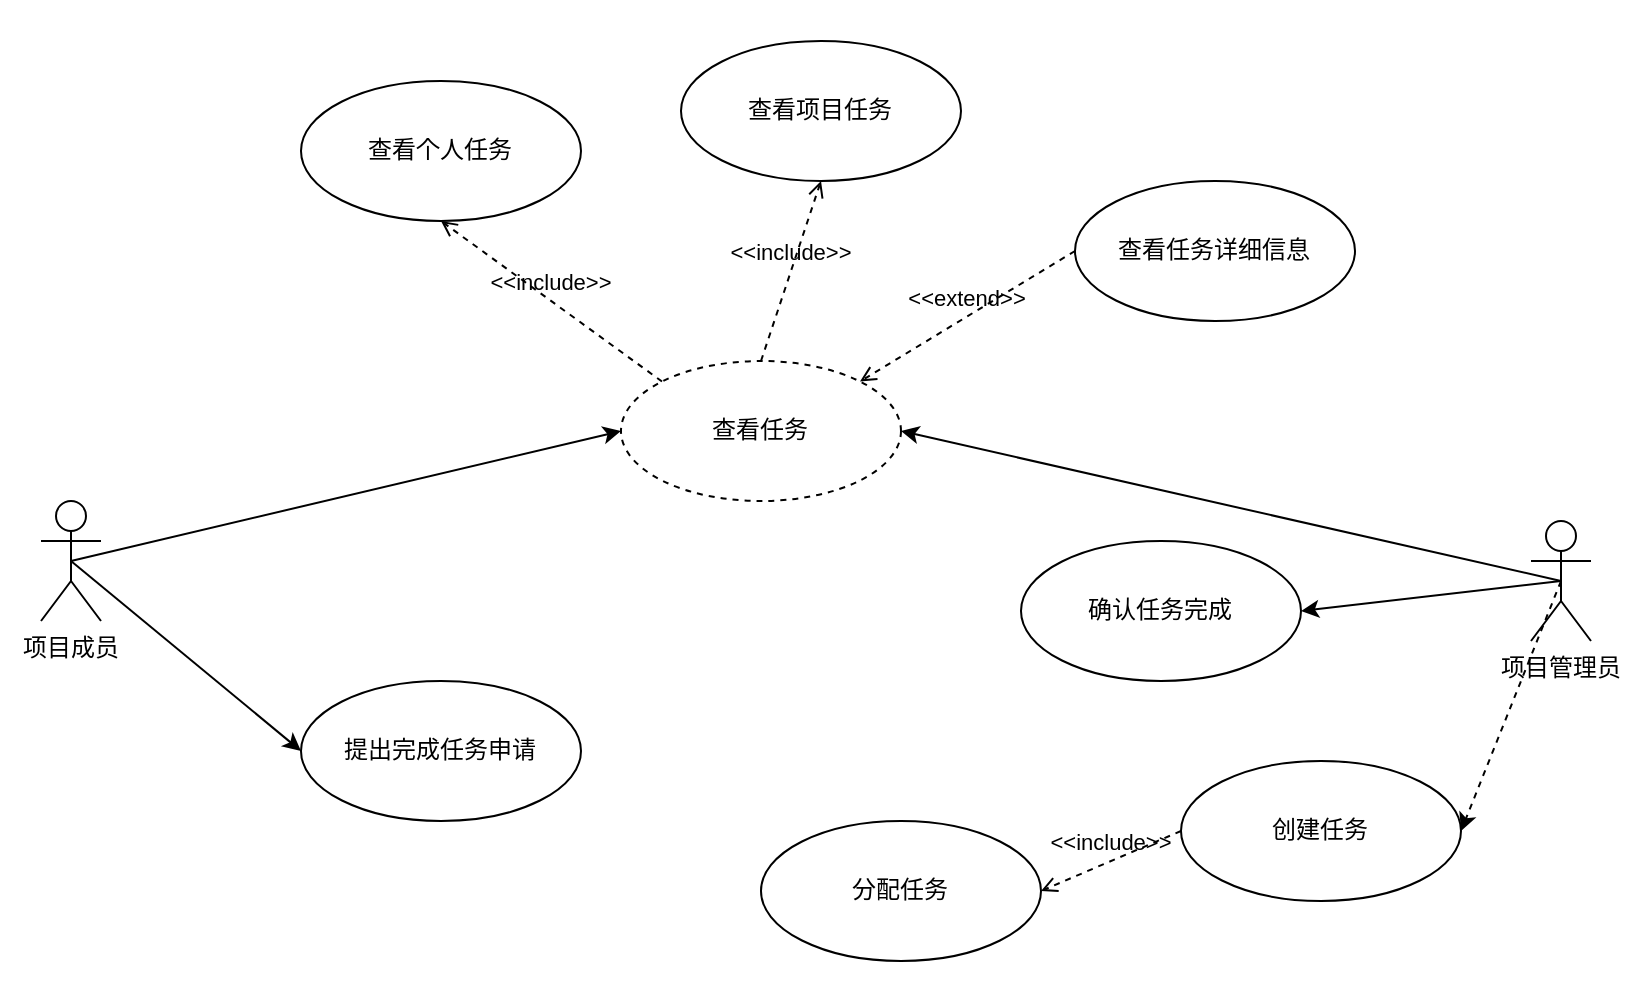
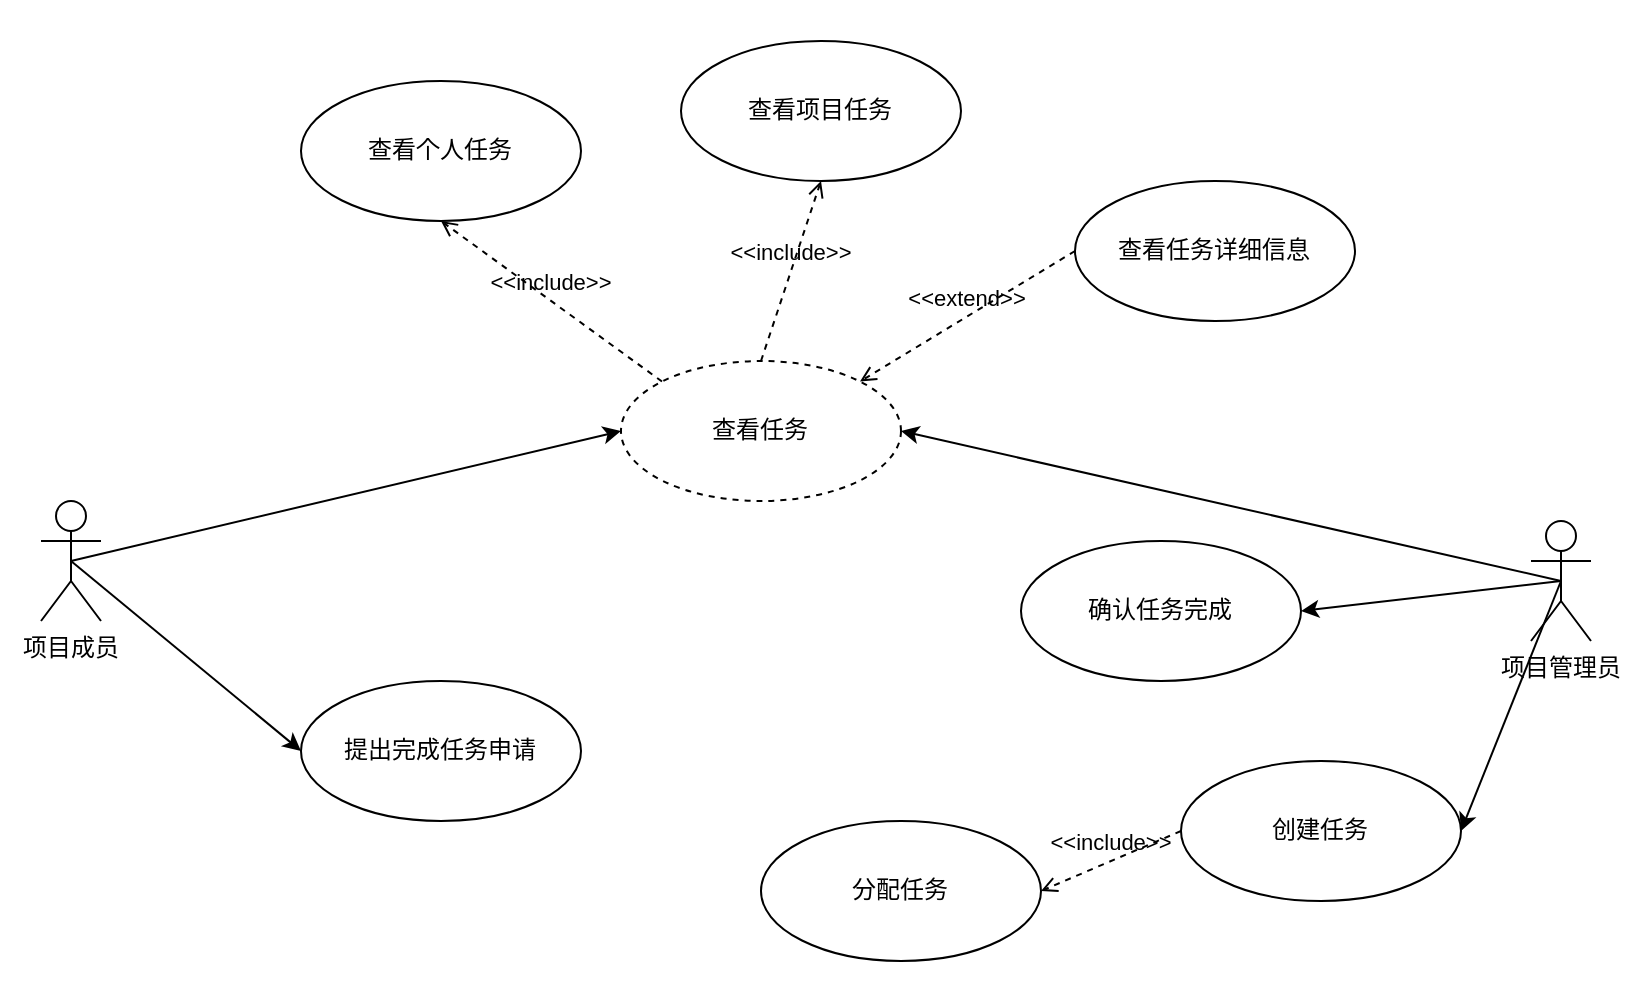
edge "项目管理员" -> "创建任务": style dashed -> solid
